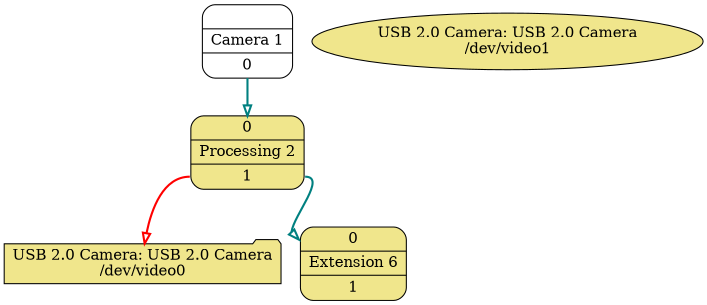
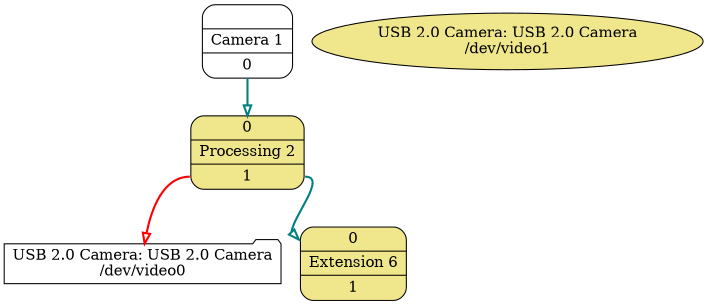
node "USB 2.0 Camera: USB 2.0 Camera /dev/video0": fillcolor khaki -> white
